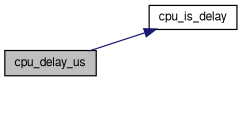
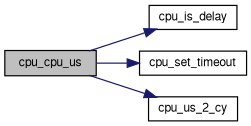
node "cpu_delay_us": label "cpu_delay_us" -> "cpu_cpu_us"
node "cpu_set_timeout": added
node "cpu_us_2_cy": added
